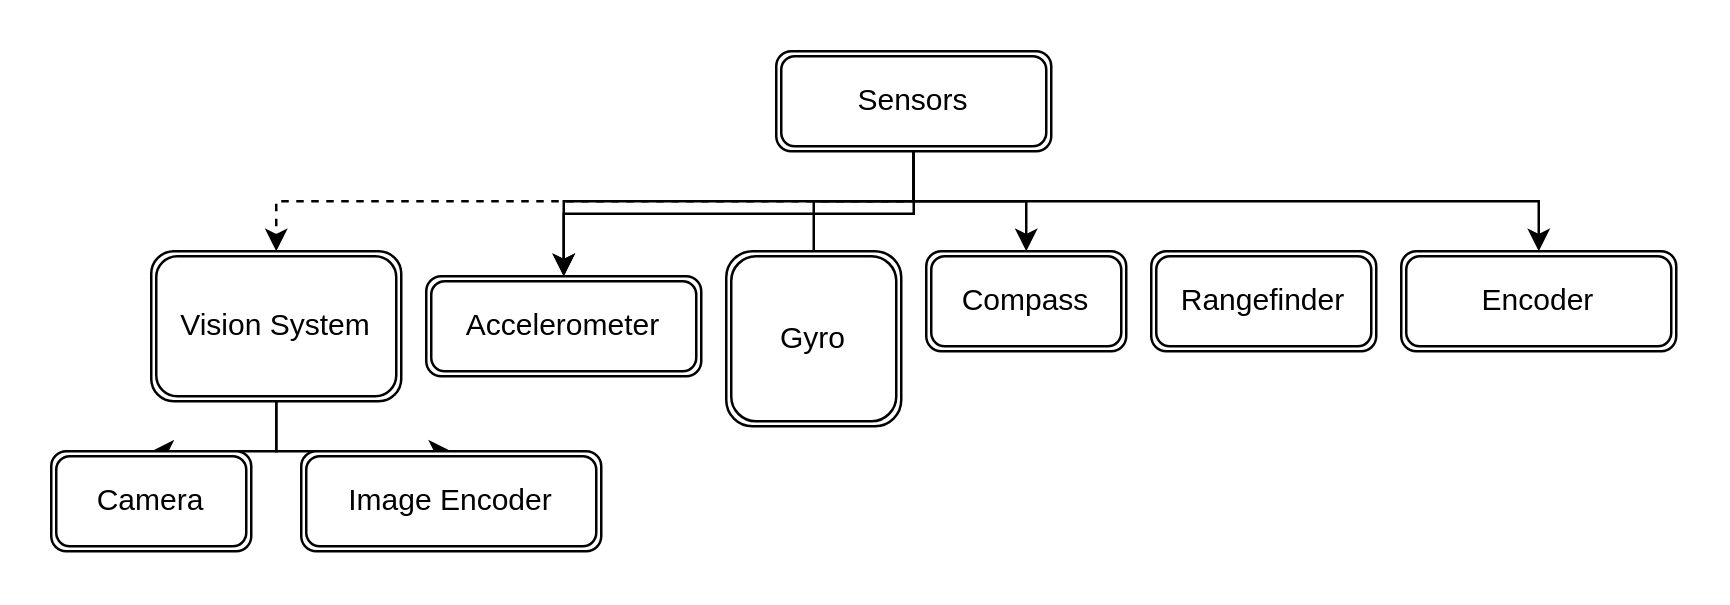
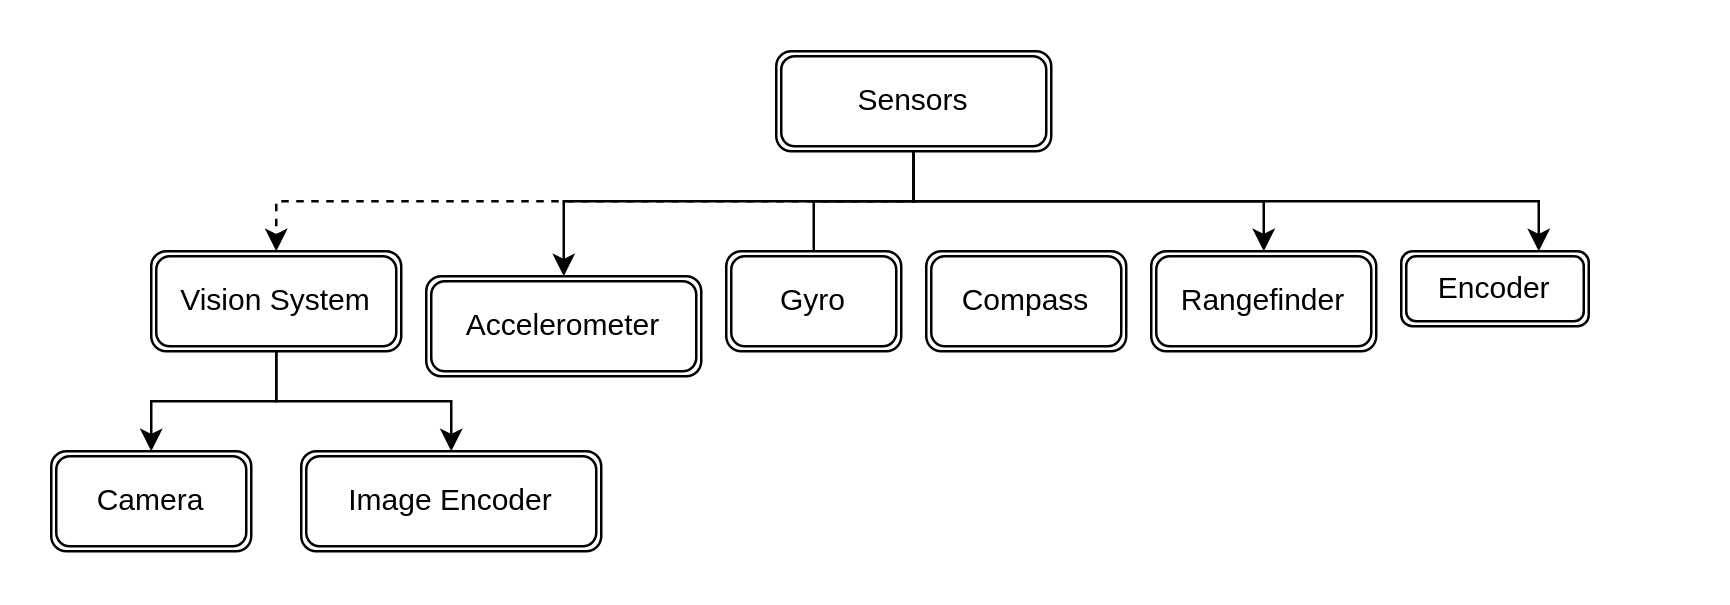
edge "Sensors" -> "Accelerometer": now "Sensors" -> "Rangefinder"
edge "Sensors" -> "Compass": removed
node "Encoder": size 275x100 -> 188x75
node "Vision System": size 250x150 -> 250x100
node "Gyro": size 175x175 -> 175x100
